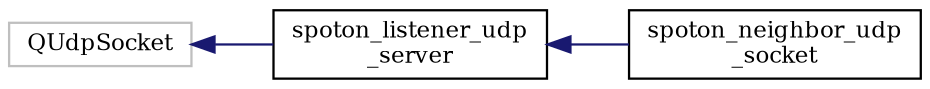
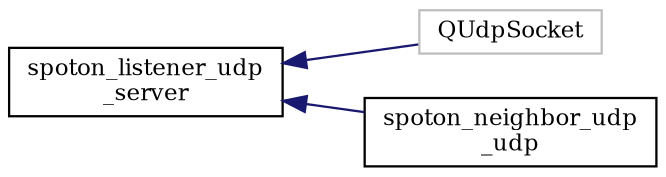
edge "spoton_listener_udp _server" -> "QUdpSocket": reversed
node "spoton_neighbor_udp _socket": label "spoton_neighbor_udp _socket" -> "spoton_neighbor_udp _udp"
